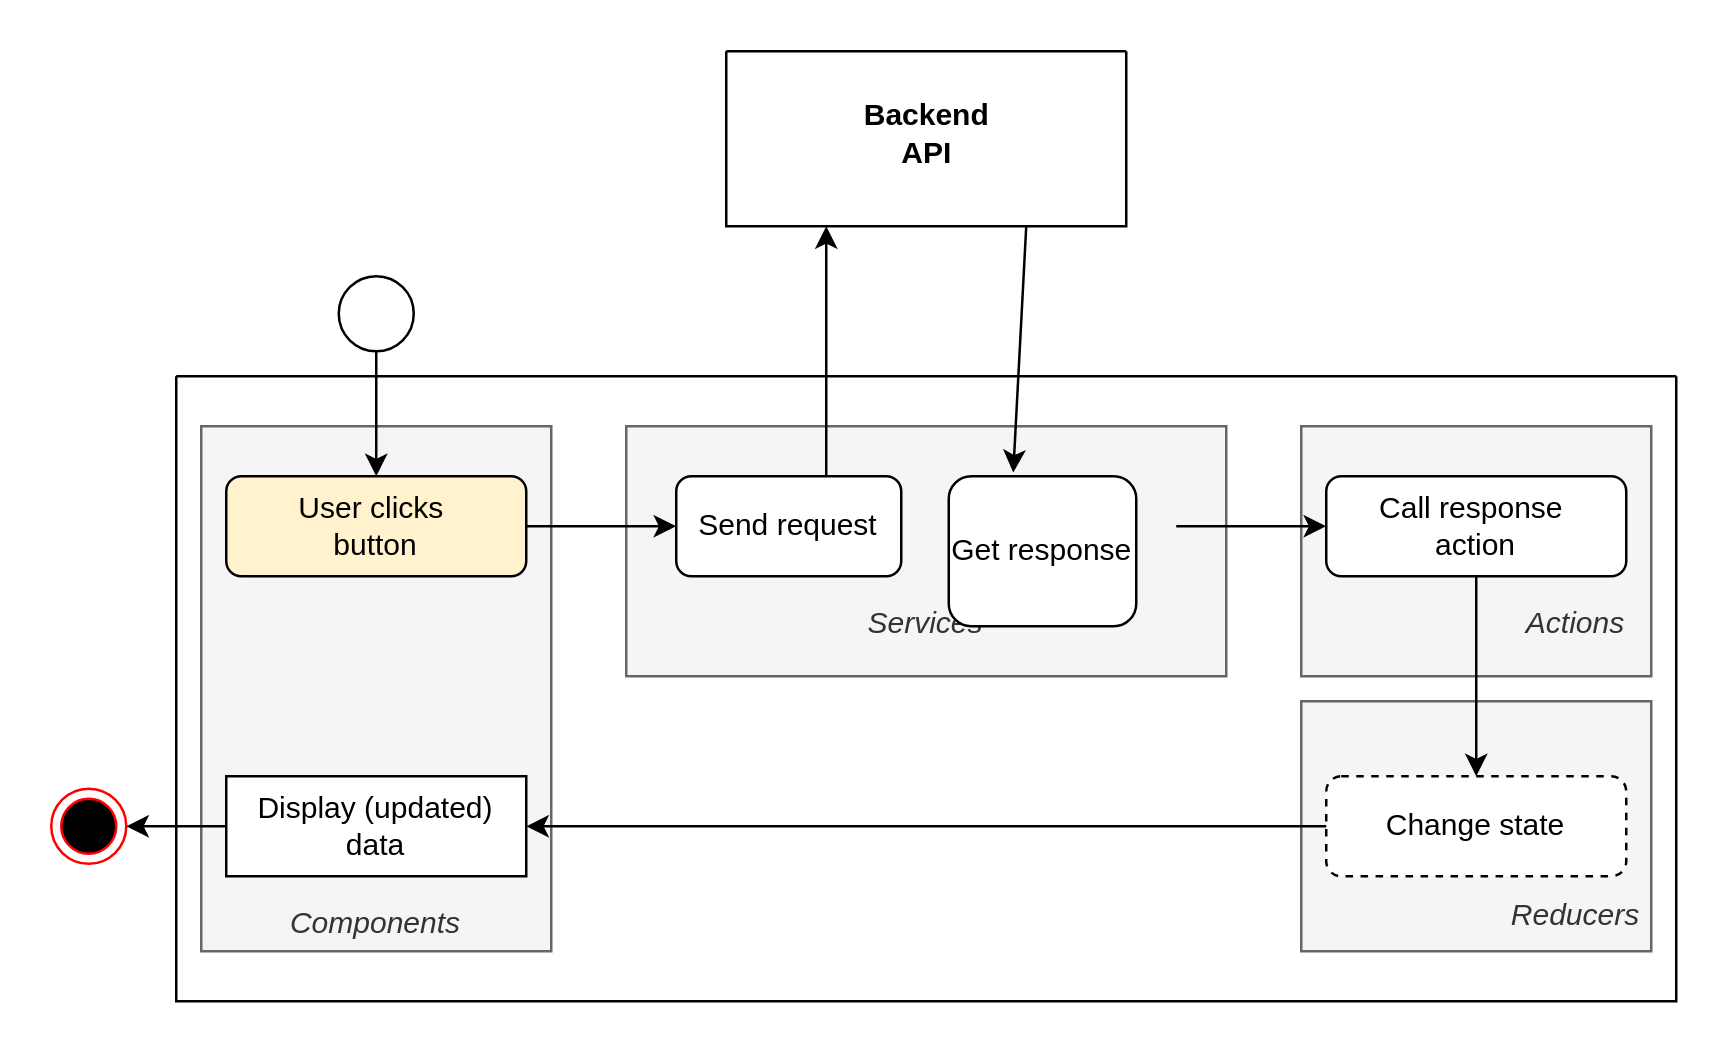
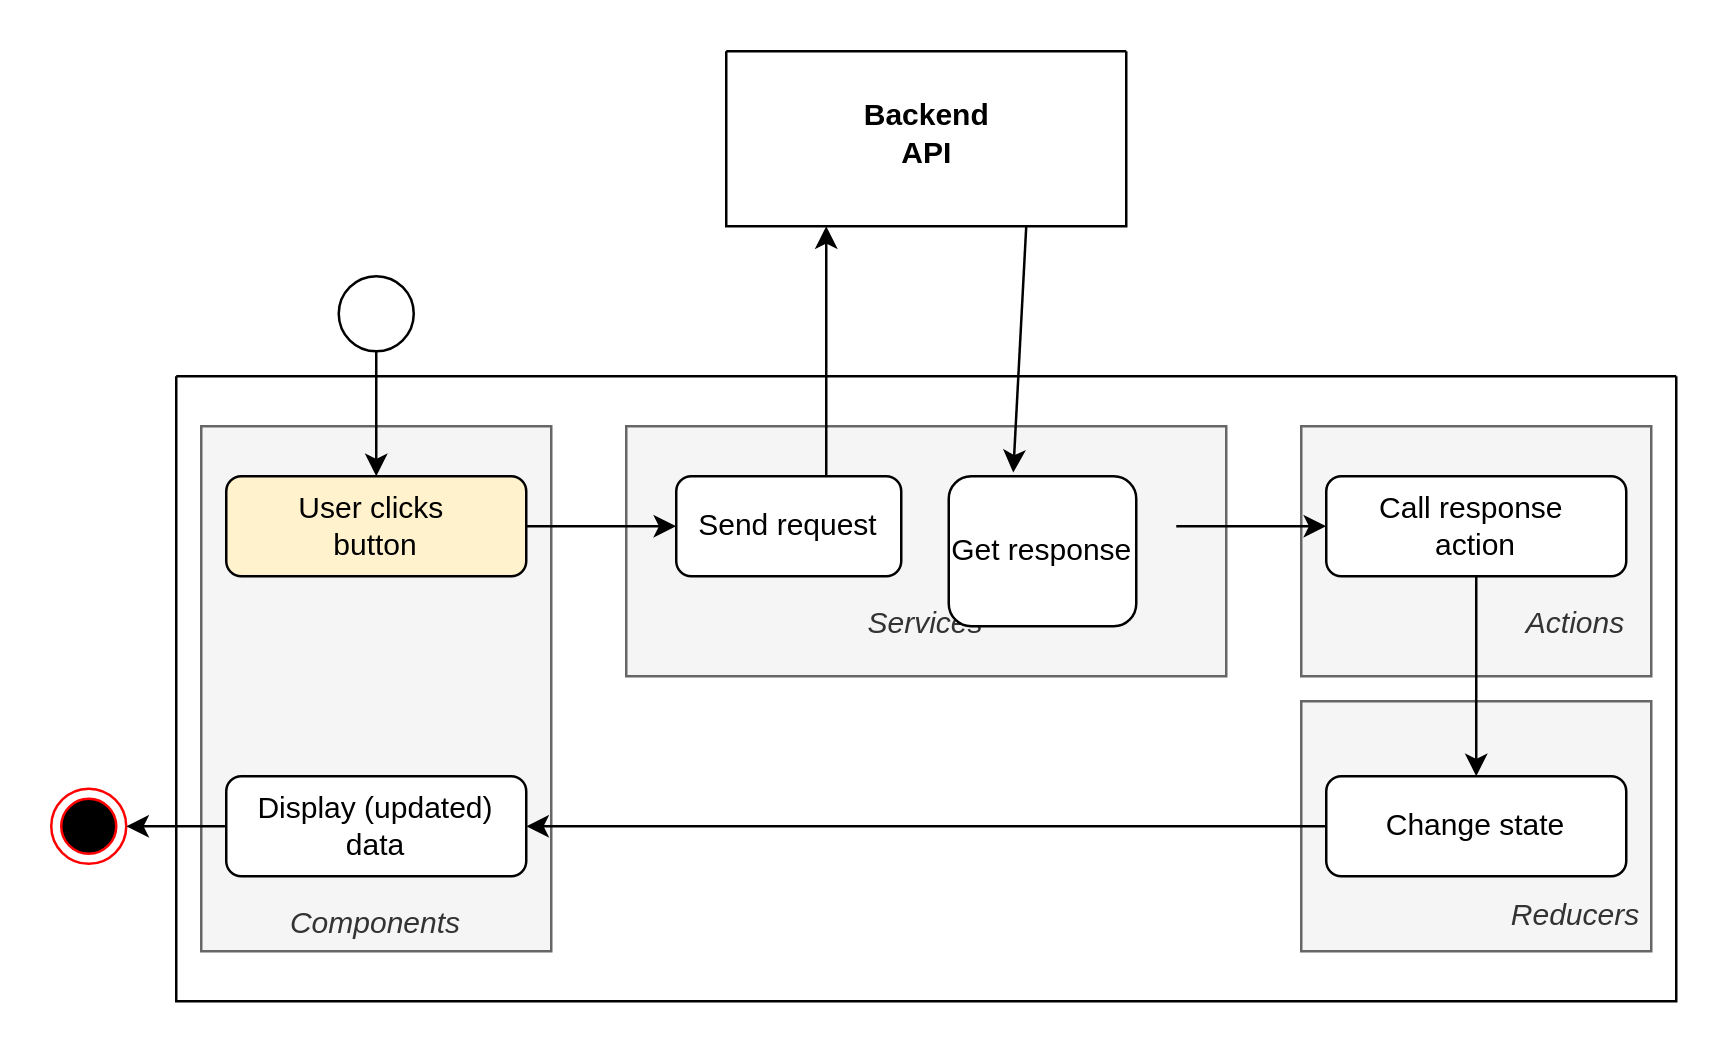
node "Display (updated) data": shape rectangle -> rounded rectangle
node "Change state": style dashed -> solid
